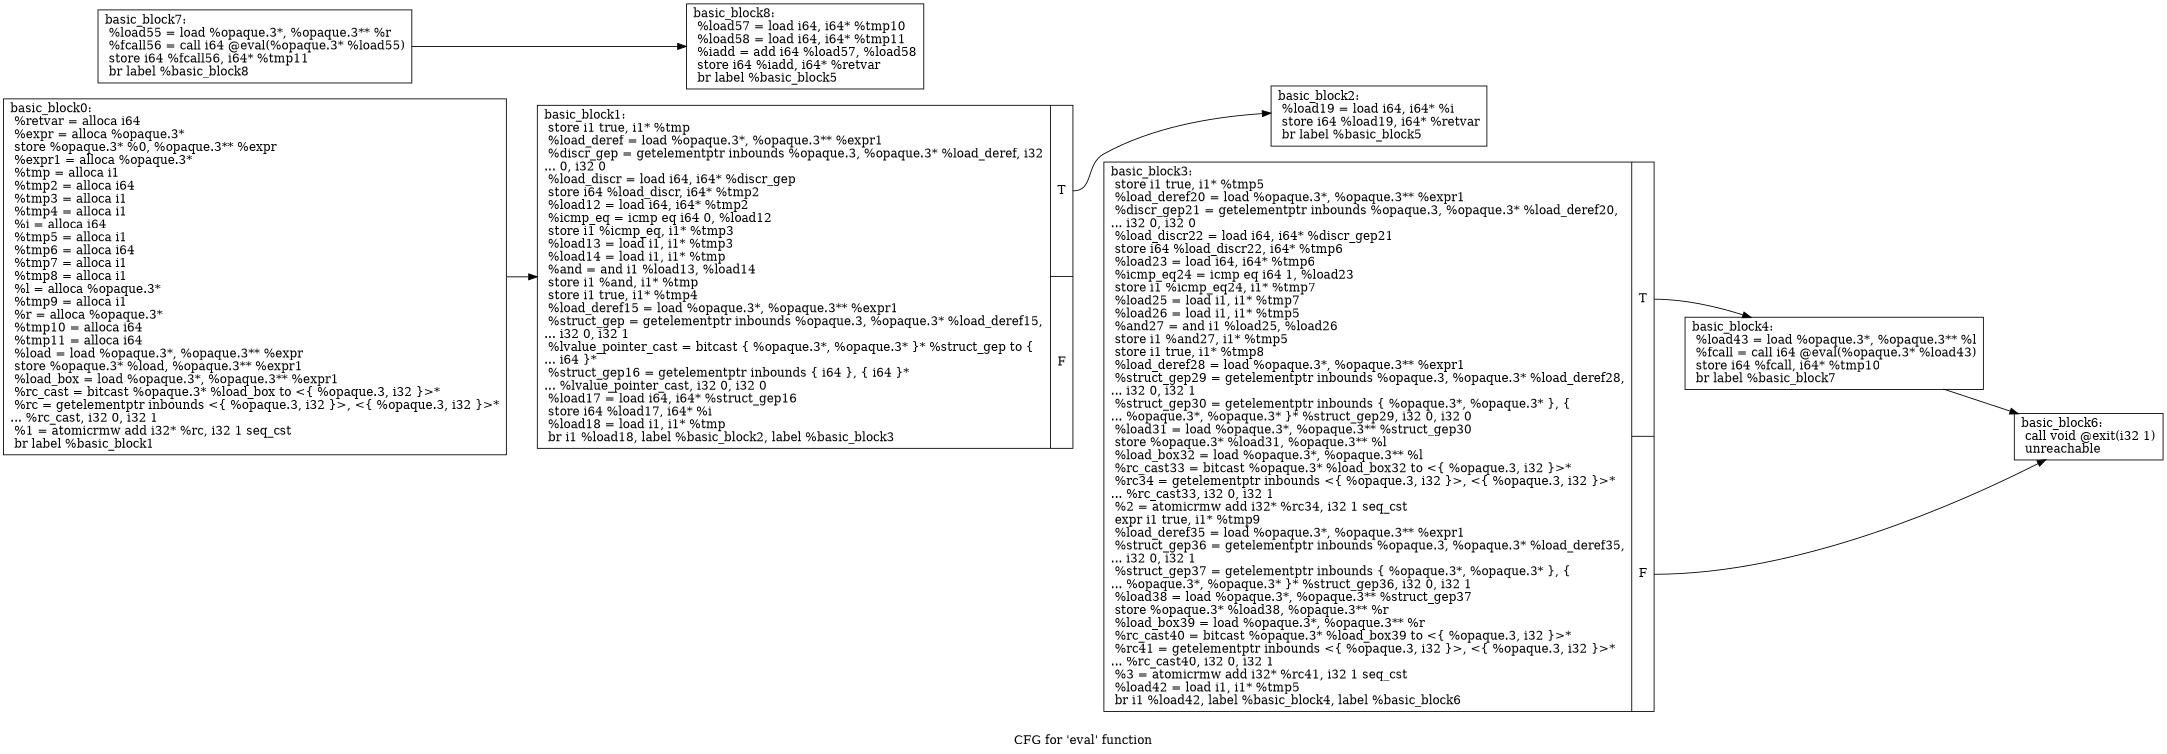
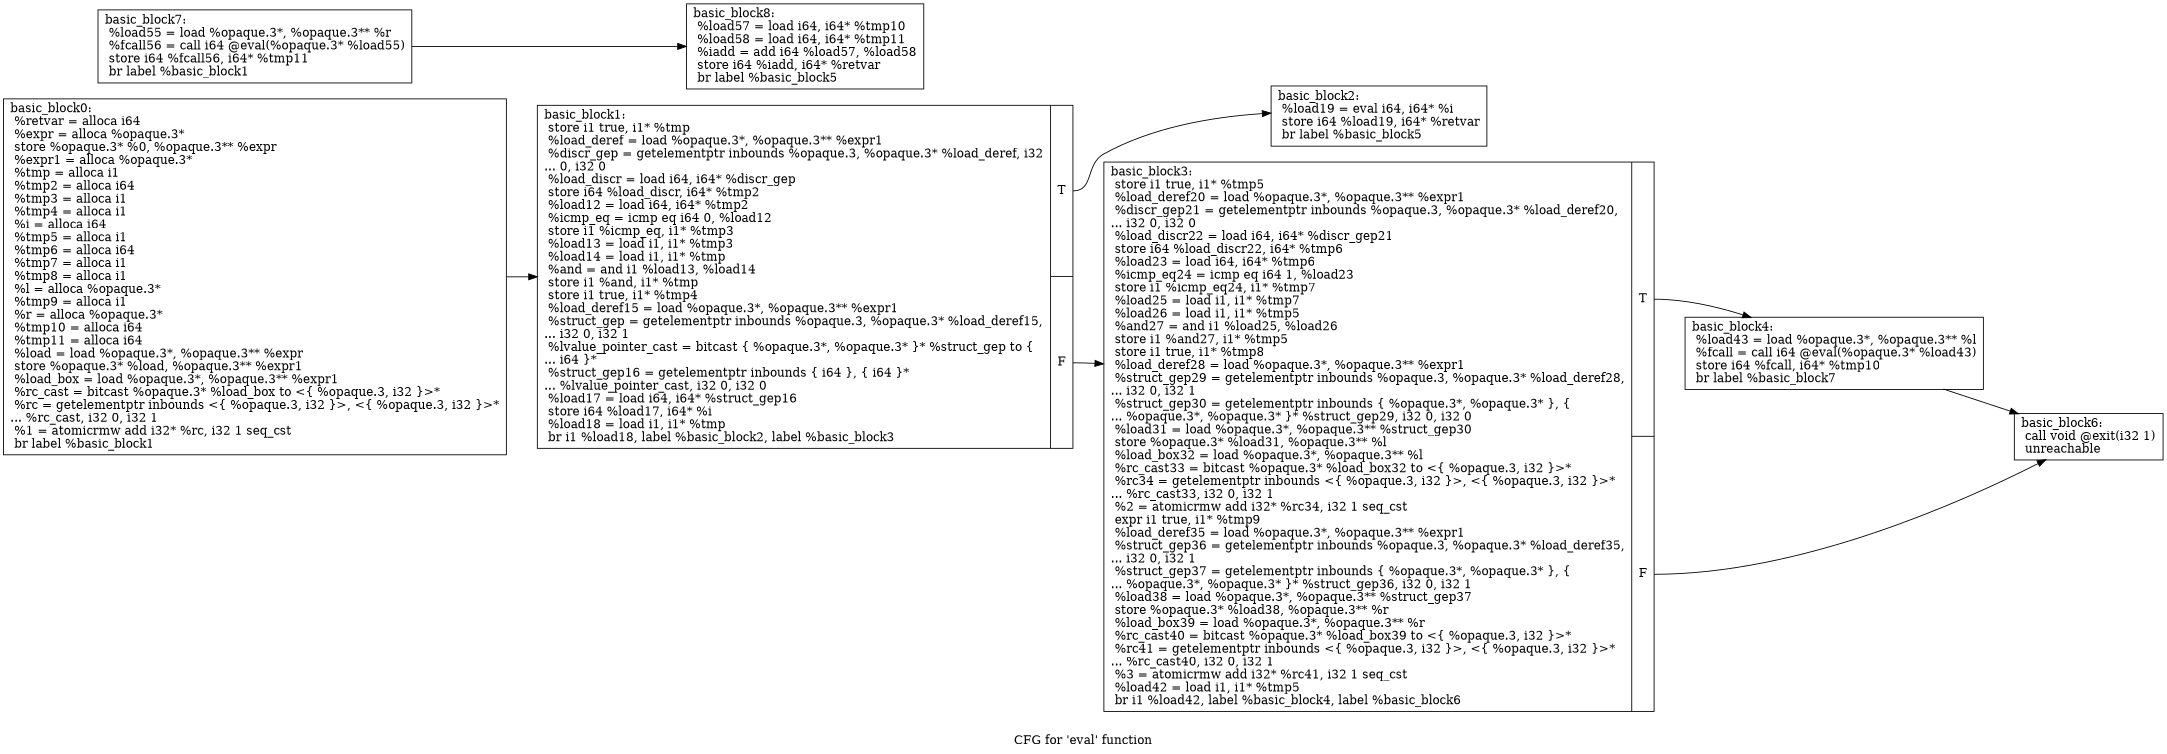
node "basic_block7:": text "br label %basic_block8" -> "br label %basic_block1"
node "basic_block2:": text "%load19 = load i64, i64* %i" -> "%load19 = eval i64, i64* %i"
edge "basic_block1:" -> "basic_block3:": added
